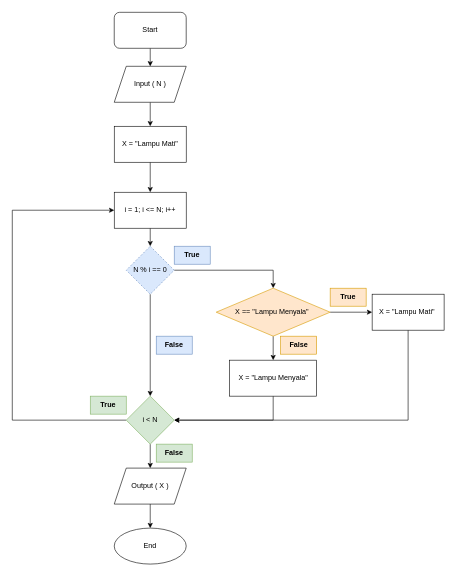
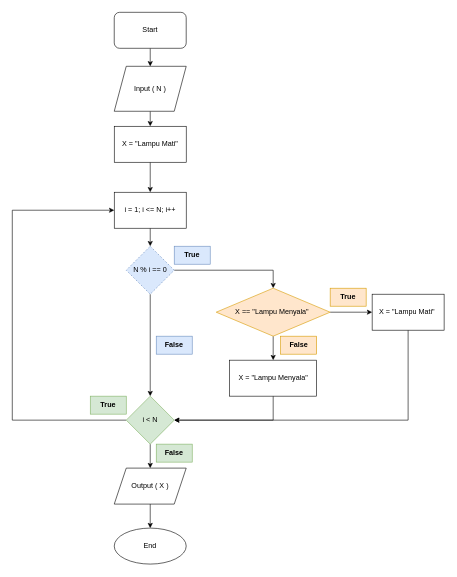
node "Input ( N )": size 72x36 -> 72x45
